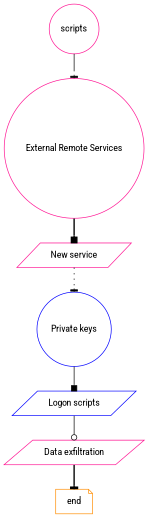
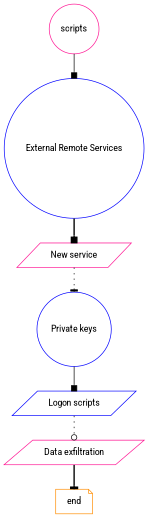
edge "scripts" -> "External Remote Services": arrowhead tee -> box
node "External Remote Services": color deeppink -> blue
edge "Logon scripts" -> "Data exfiltration": style solid -> dotted
